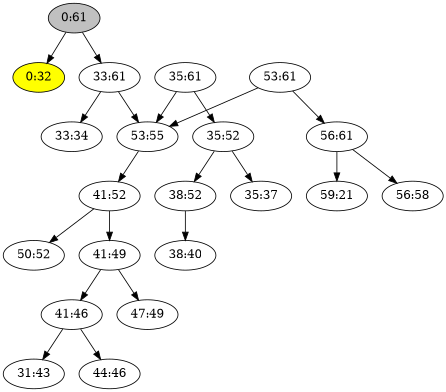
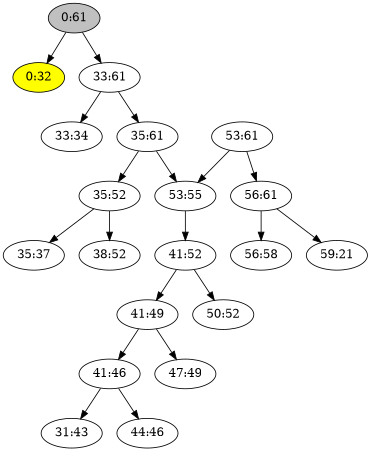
edge "33:61" -> "53:55": now "33:61" -> "35:61"
node "38:40": removed
